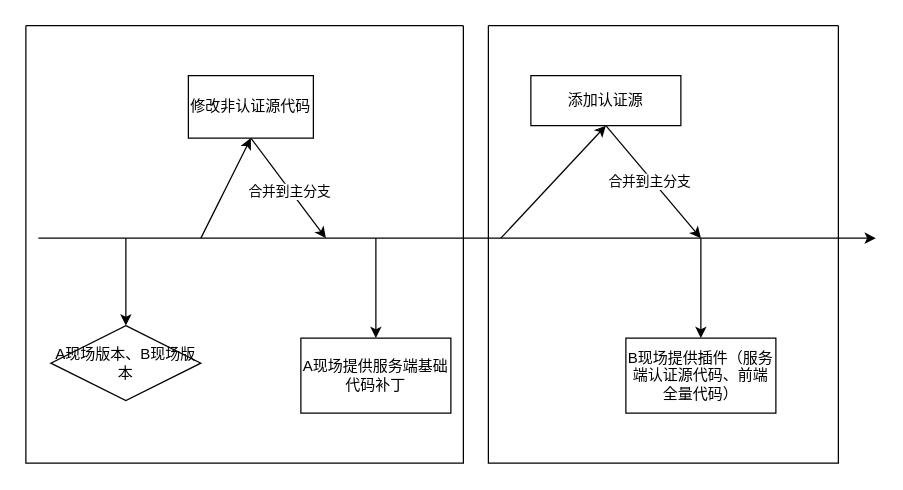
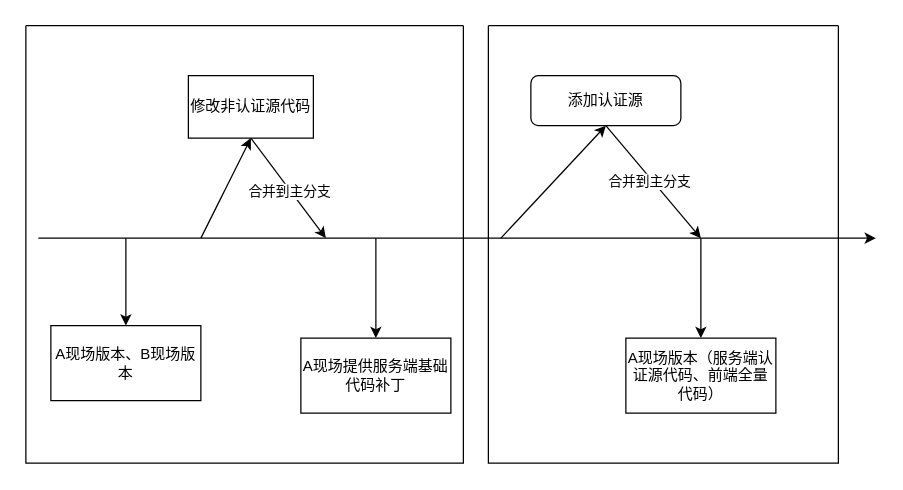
node "添加认证源": shape rectangle -> rounded rectangle
node "A现场版本、B现场版本": shape diamond -> rectangle
node "B现场提供插件（服务端认证源代码、前端全量代码）": label "B现场提供插件（服务端认证源代码、前端全量代码）" -> "A现场版本（服务端认证源代码、前端全量代码）"
